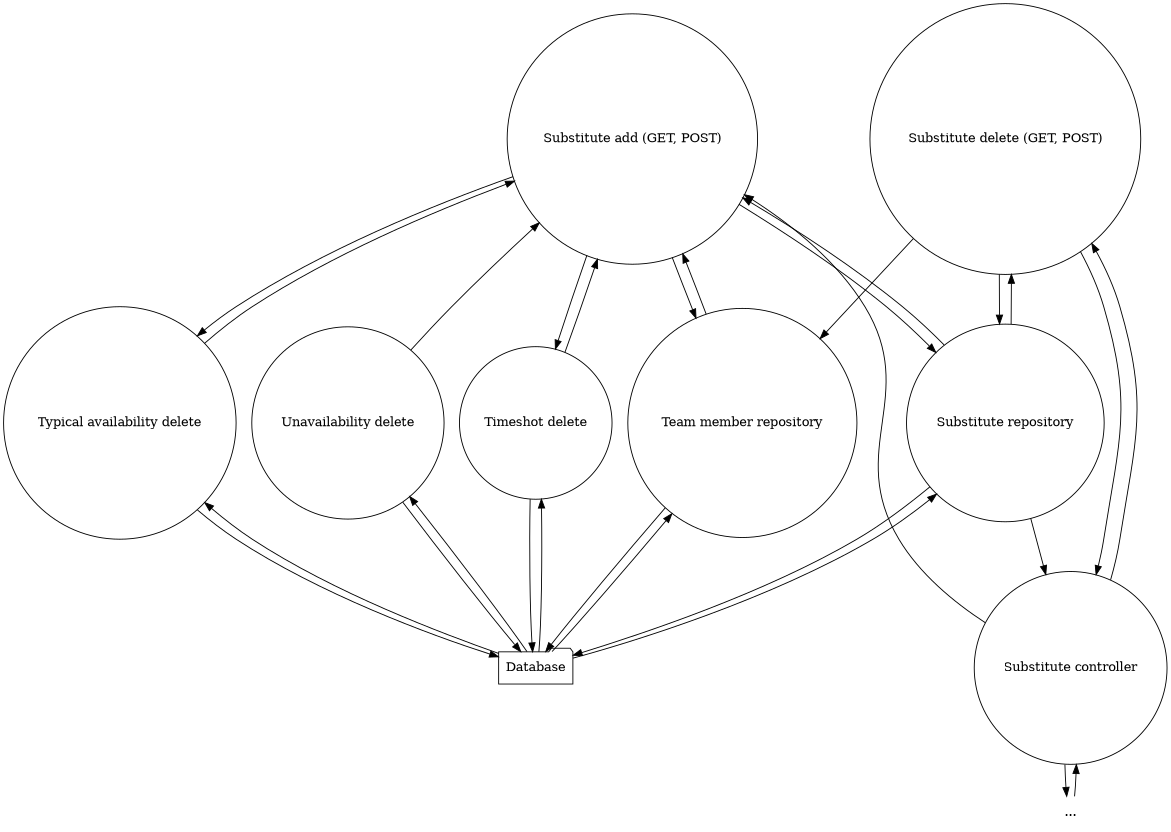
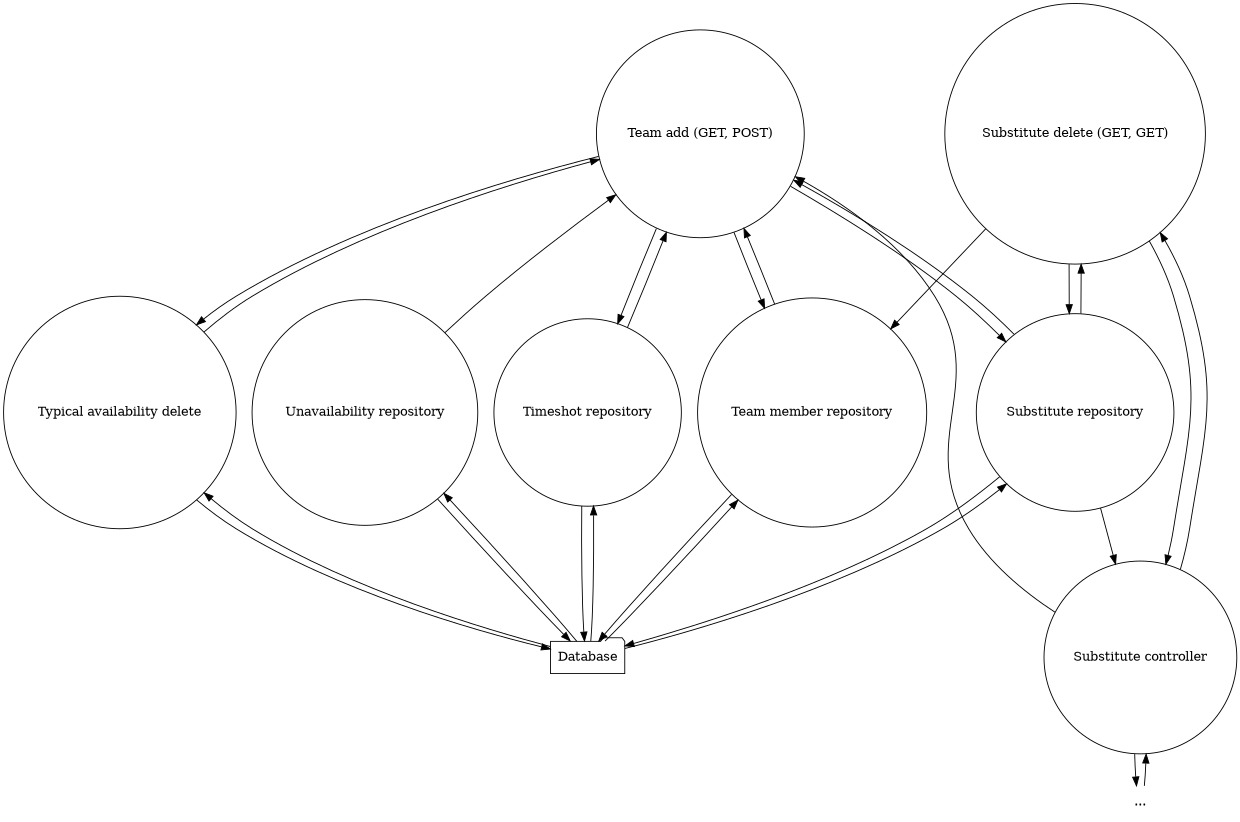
node "Substitute add (GET, POST)": label "Substitute add (GET, POST)" -> "Team add (GET, POST)"
node "Substitute delete (GET, POST)": label "Substitute delete (GET, POST)" -> "Substitute delete (GET, GET)"
node "Unavailability delete": label "Unavailability delete" -> "Unavailability repository"
node "Timeshot delete": label "Timeshot delete" -> "Timeshot repository"
